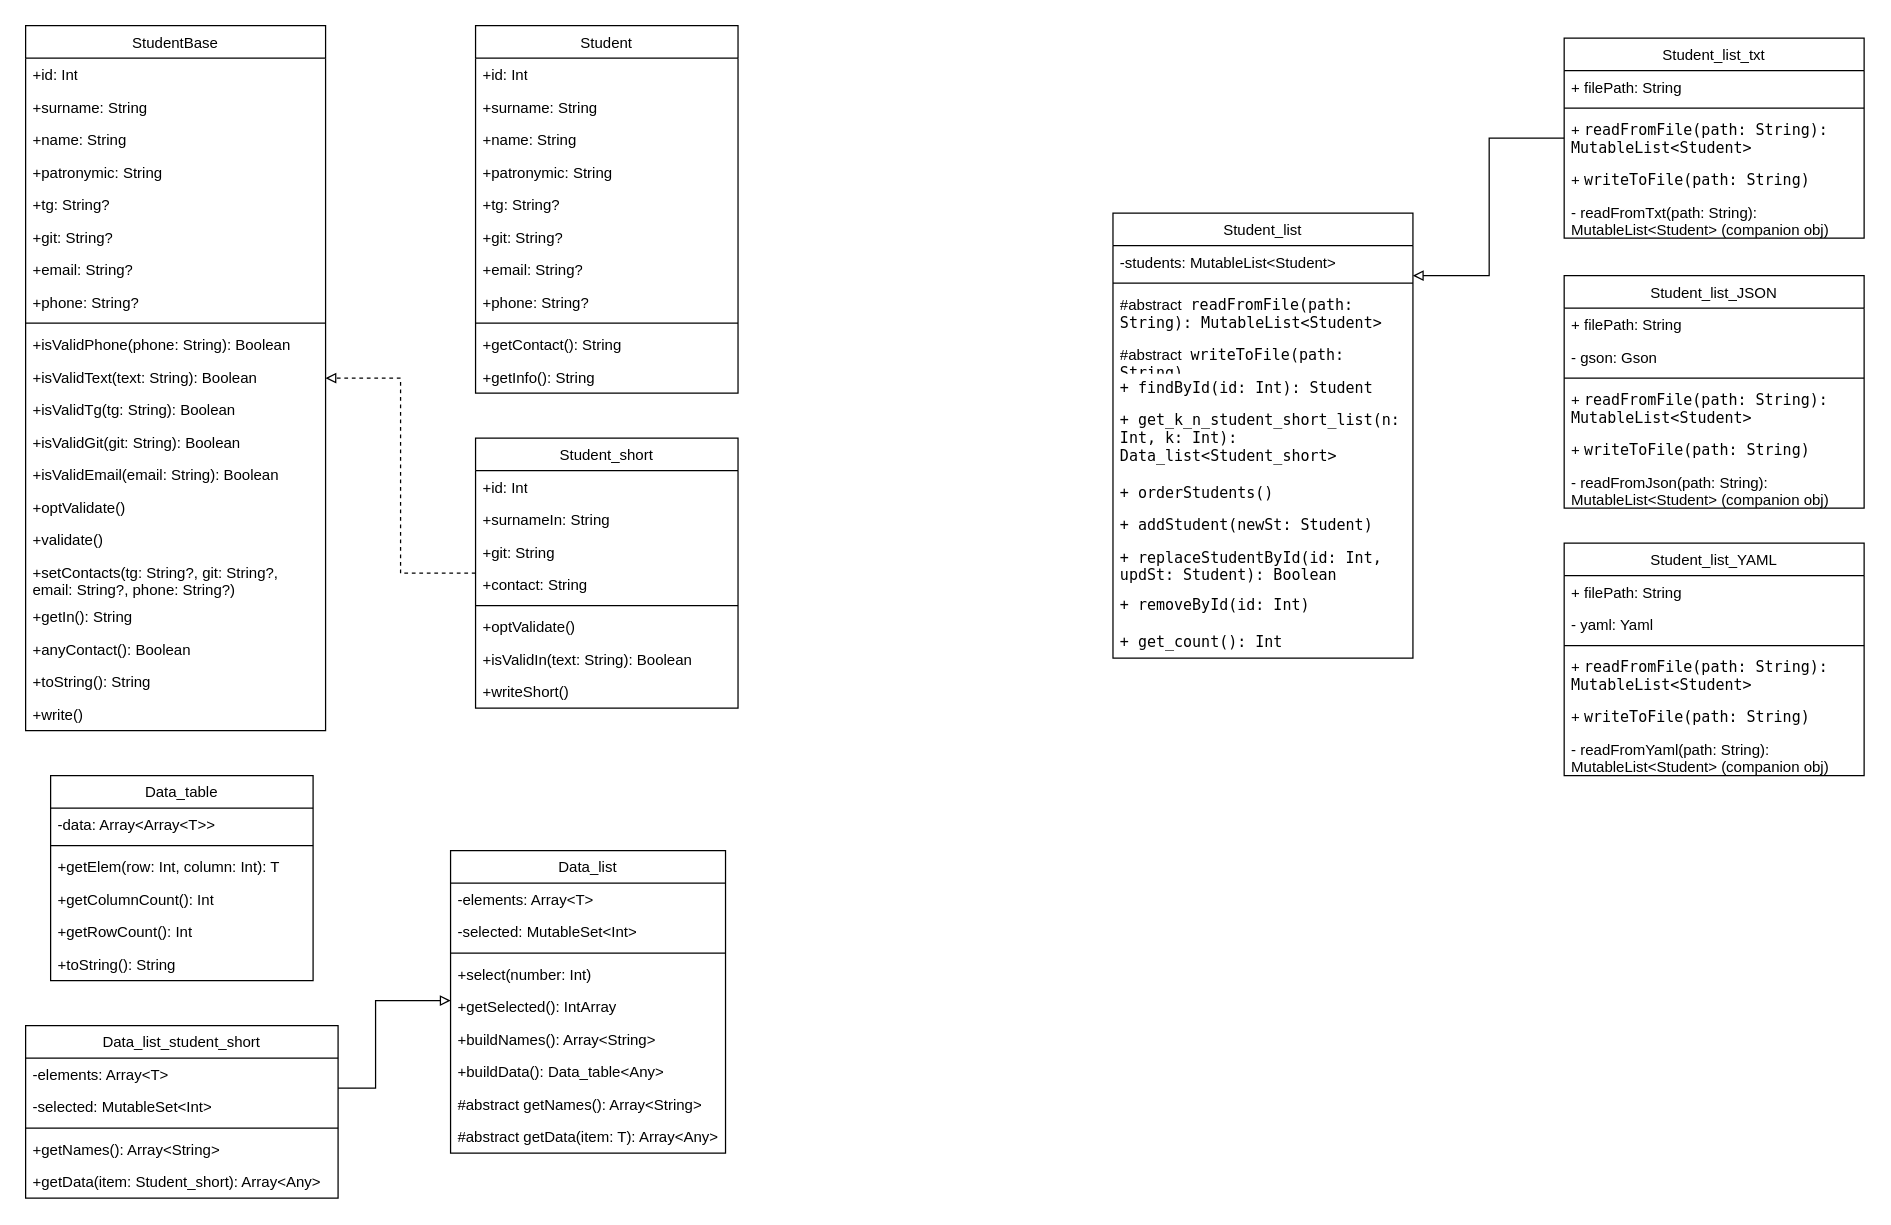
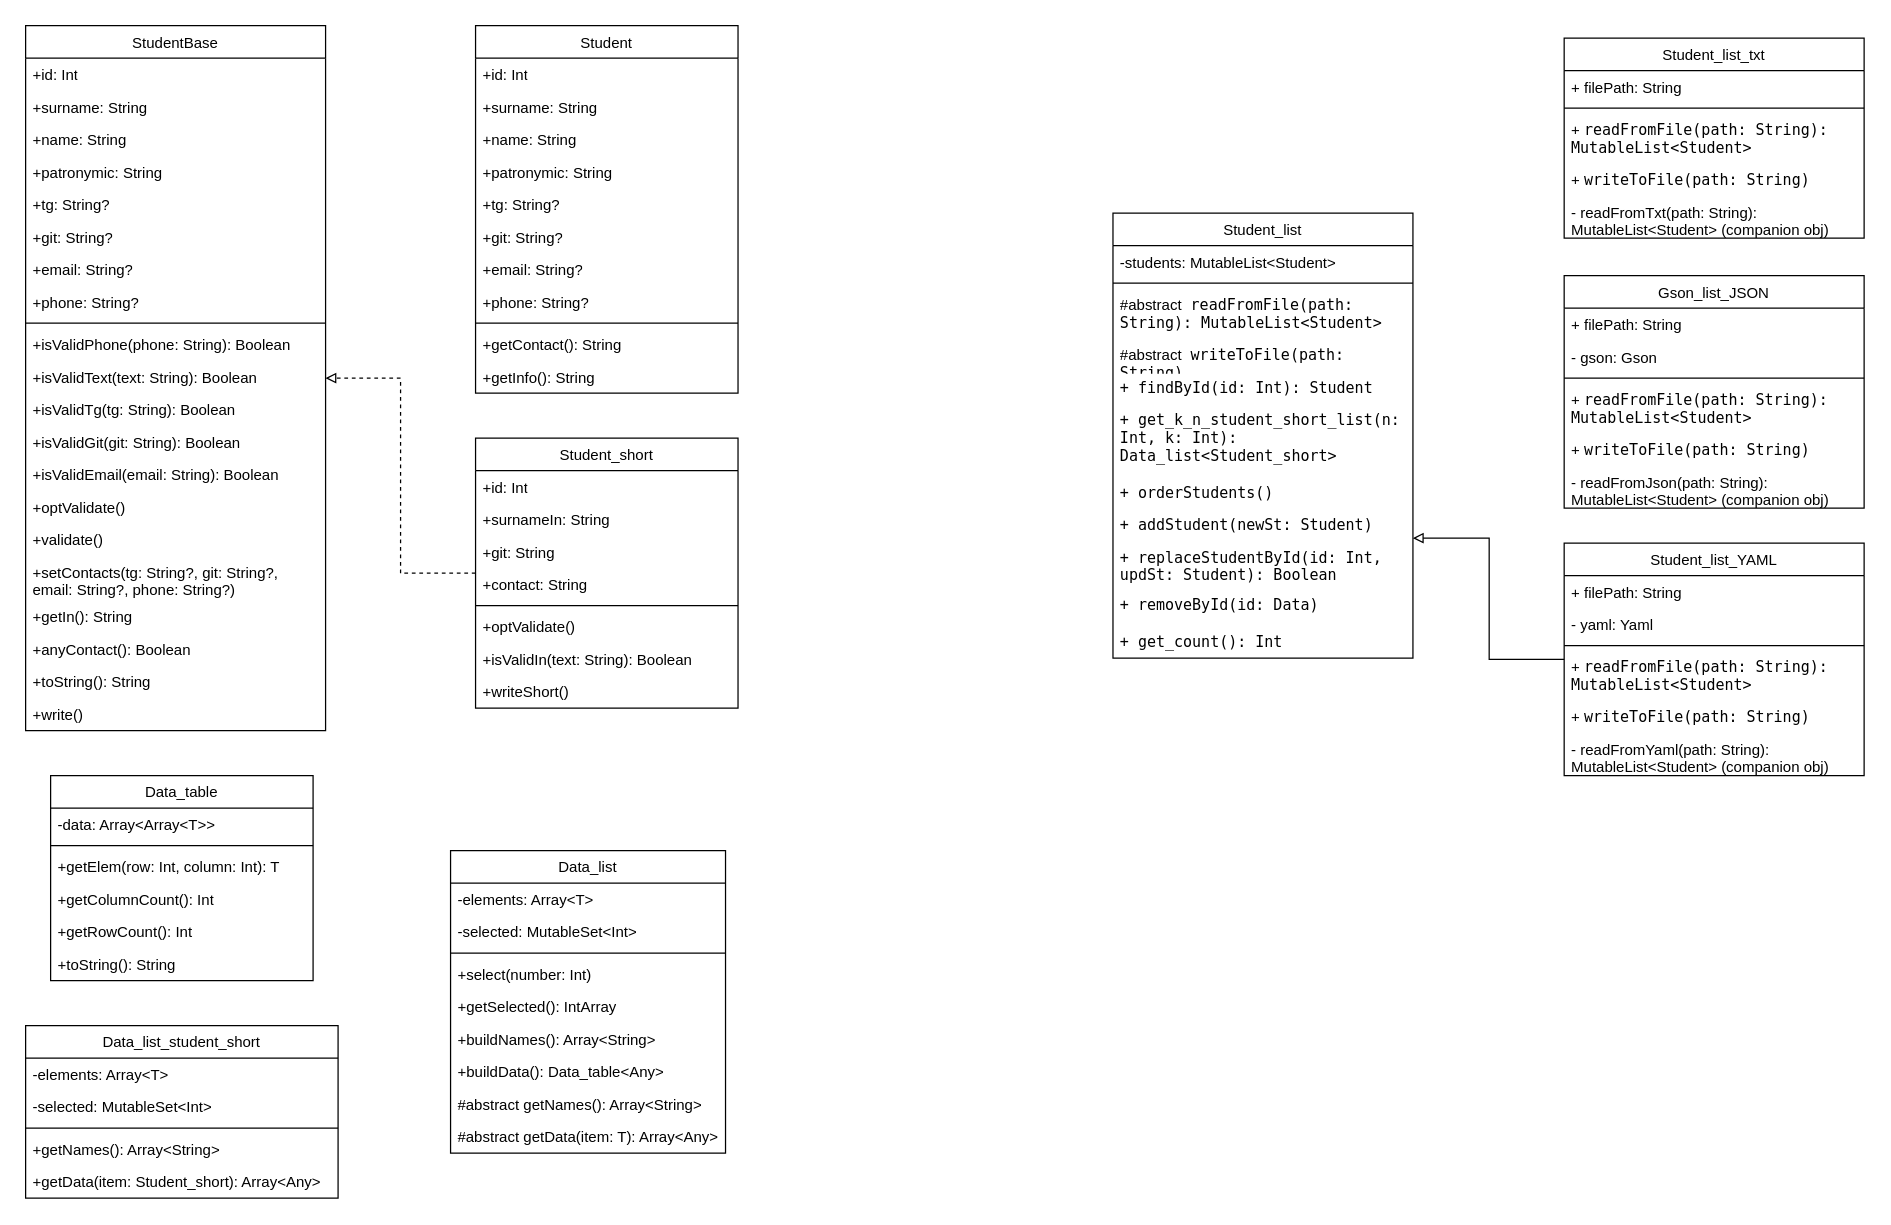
edge "Student_list_txt" -> "Student_list": removed
node "Student_list_JSON": label "Student_list_JSON" -> "Gson_list_JSON"
edge "Student_list_YAML" -> "Student_list": added
node "+ removeById(id: Int)": label "+ removeById(id: Int)" -> "+ removeById(id: Data)"
edge "Data_list_student_short" -> "Data_list": removed
